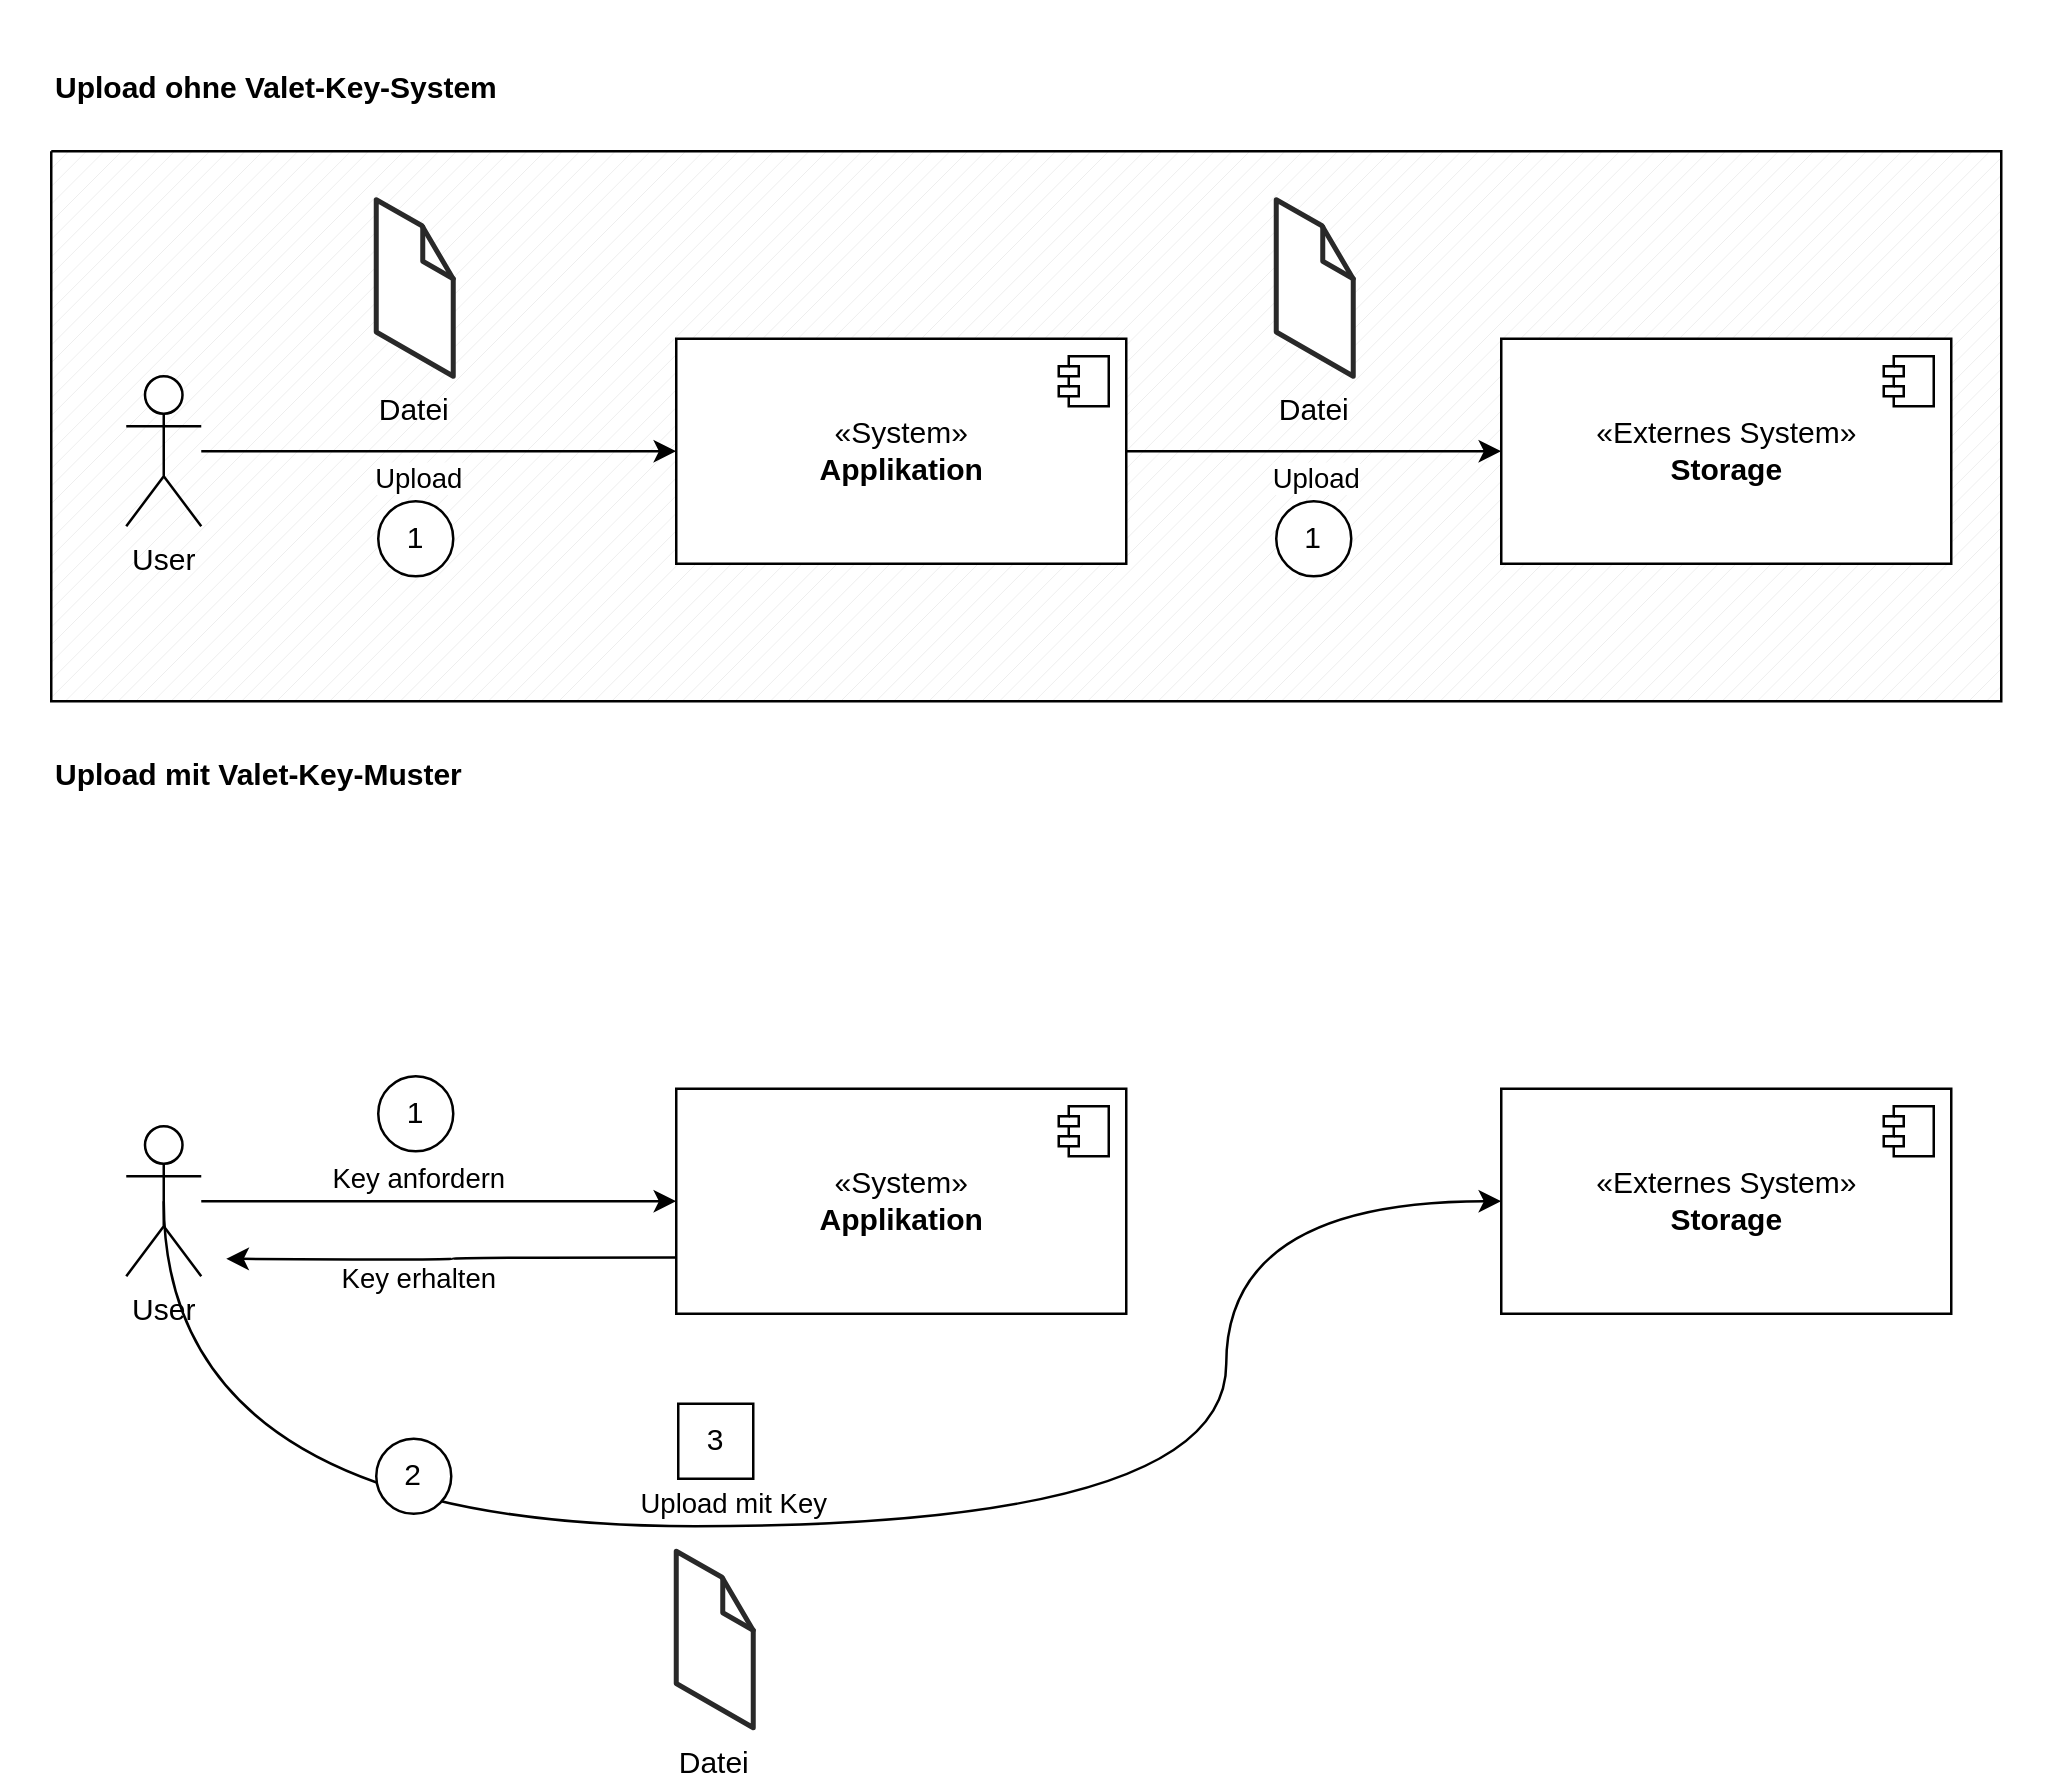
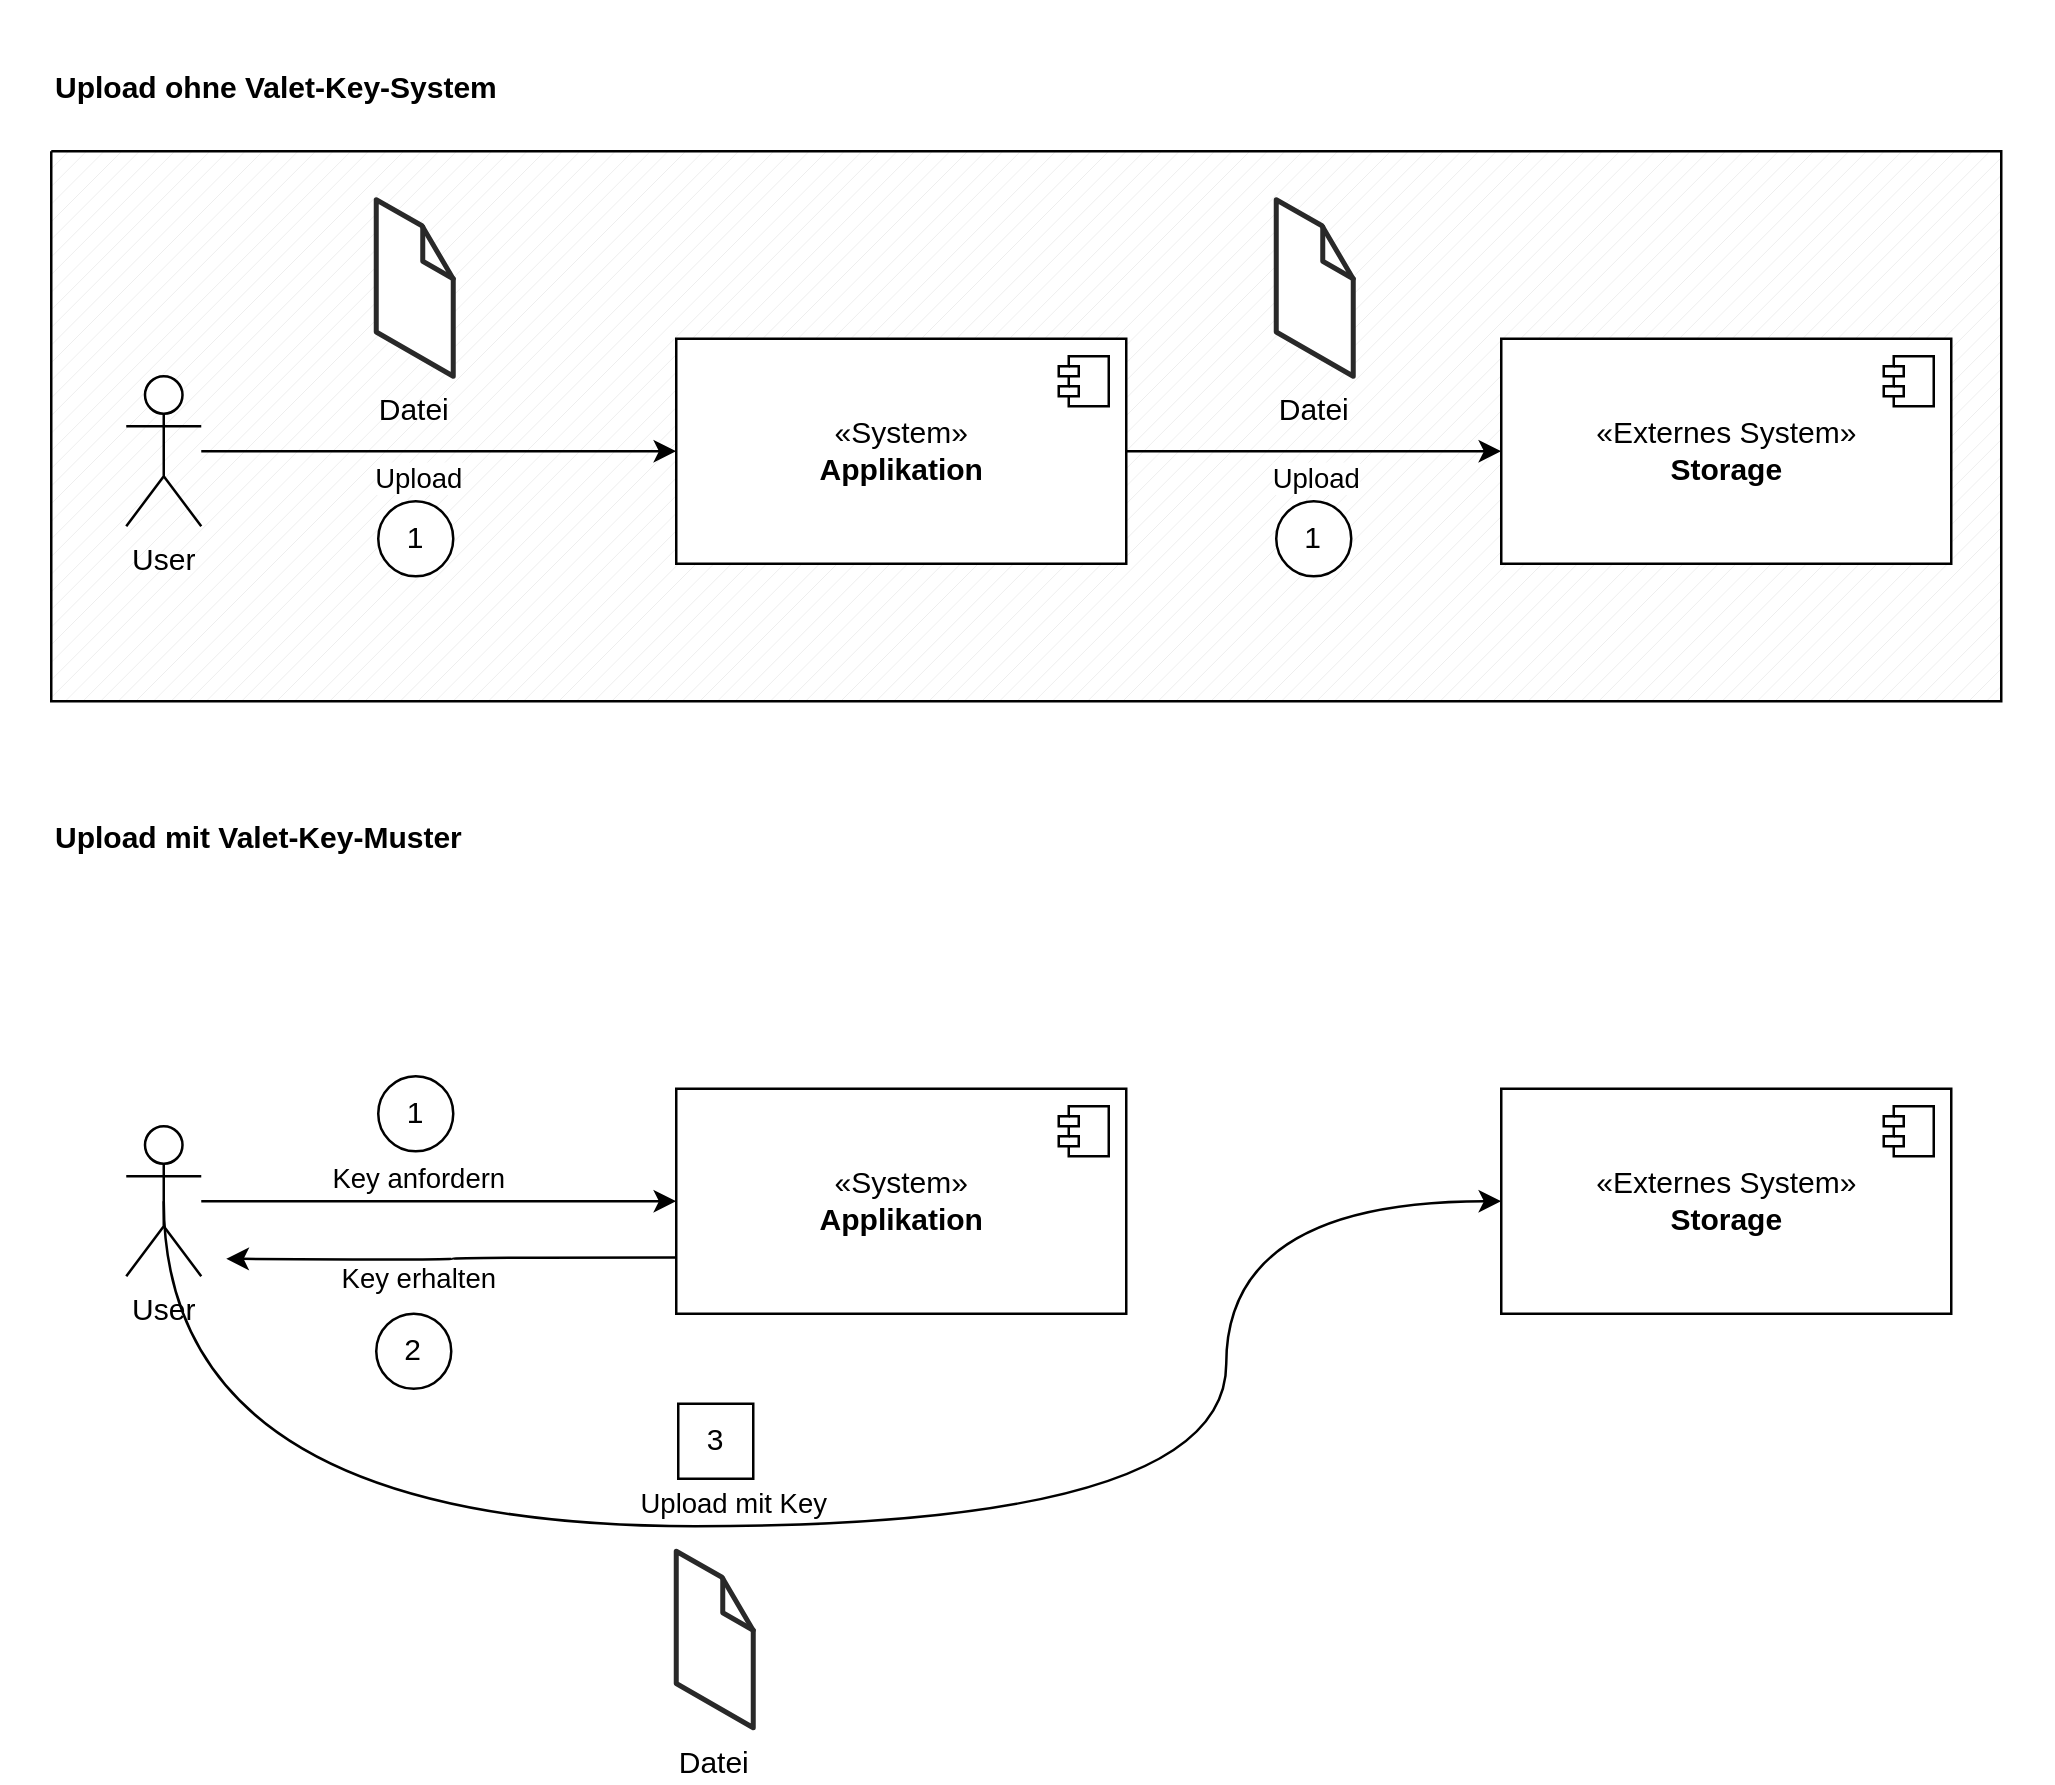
node "Upload mit Valet-Key-Muster": moved (289, 776) -> (289, 839)
node "2": moved (414, 1476) -> (414, 1351)
